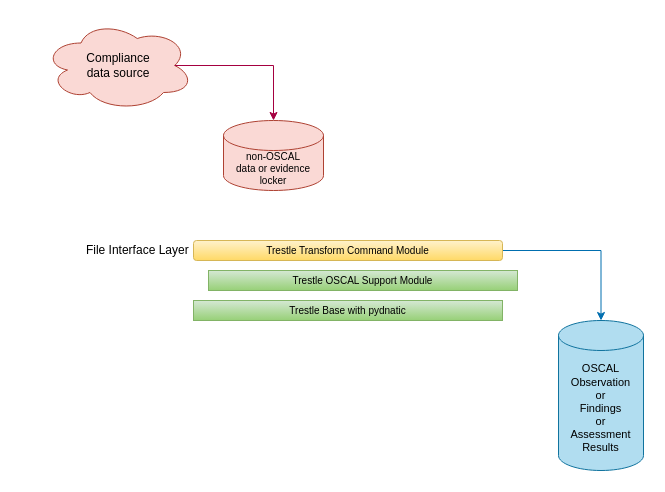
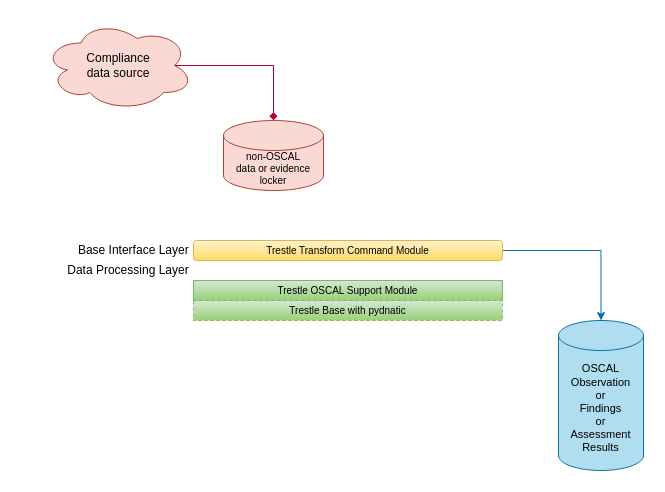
edge "Compliance data source" -> "non-OSCAL data or evidence locker": arrowhead classic -> diamond
node "File Interface Layer": label "File Interface Layer" -> "Base Interface Layer"
node "Data Processing Layer": added
node "Trestle OSCAL Support Module": moved (363, 281) -> (348, 291)
node "Trestle Base with pydnatic": style solid -> dashed
